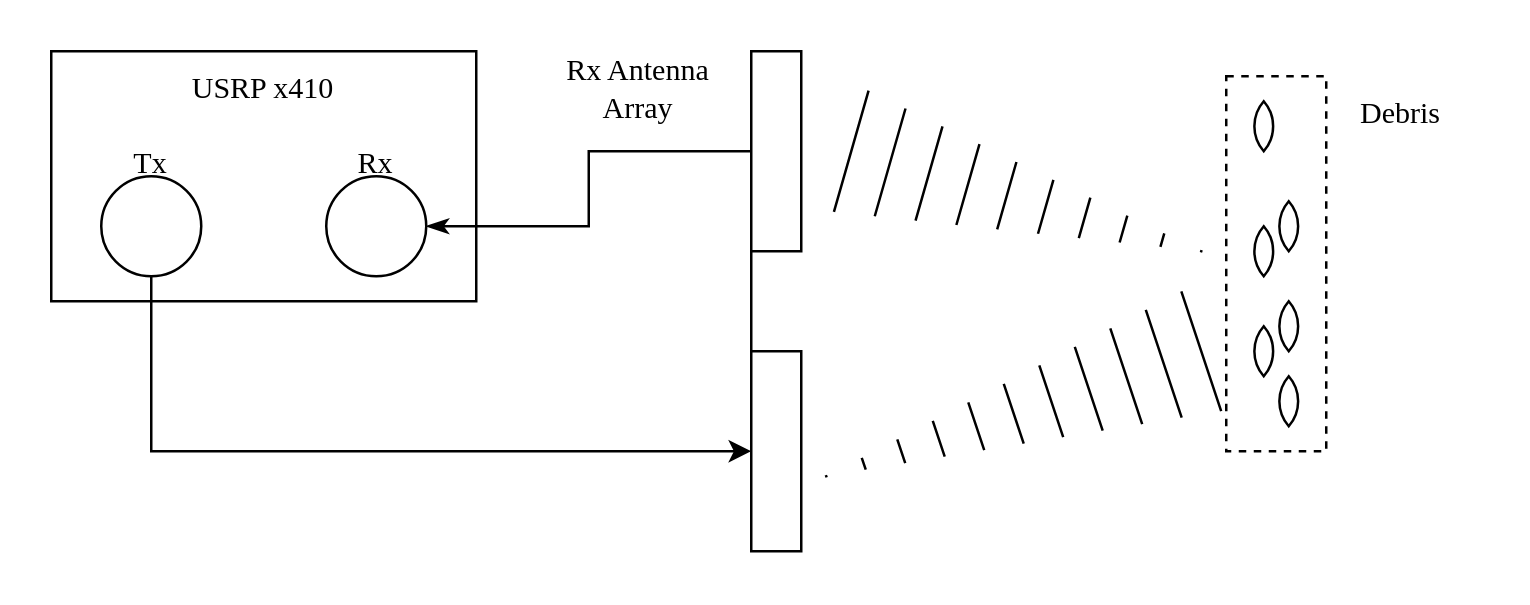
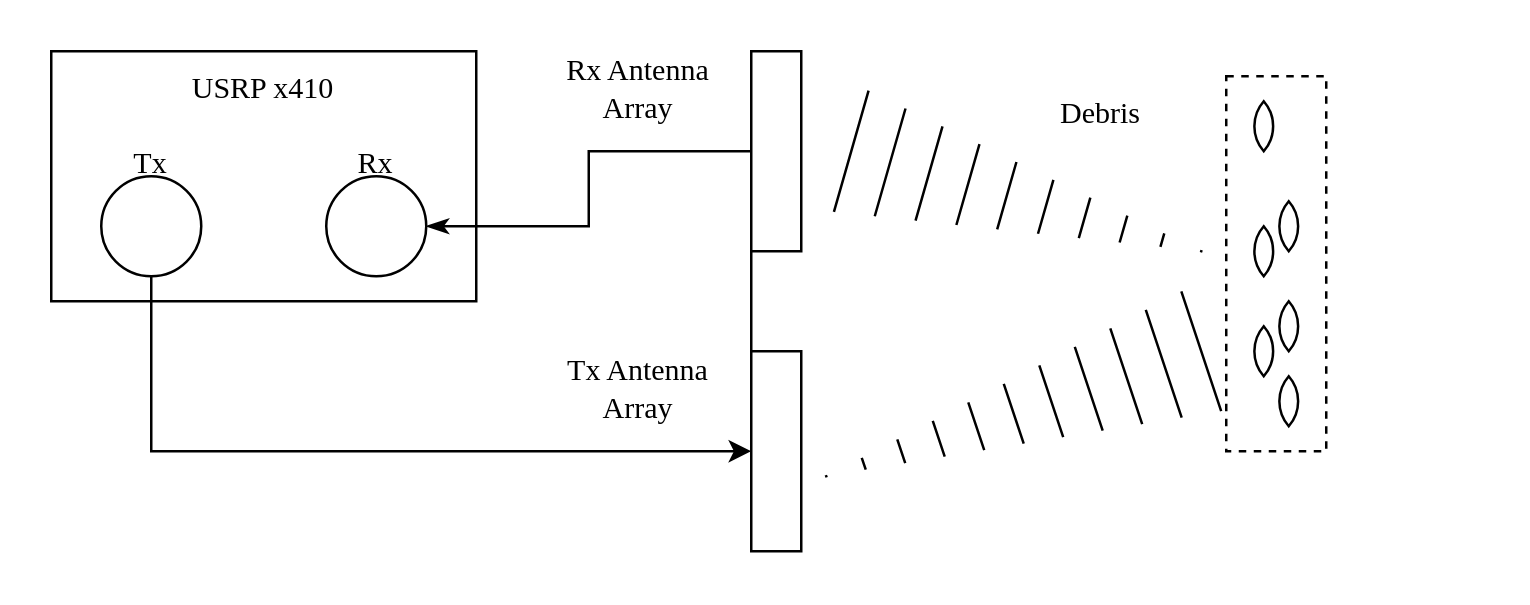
node "Debris": moved (1401, 114) -> (1101, 114)
node "Tx Antenna Array": added
